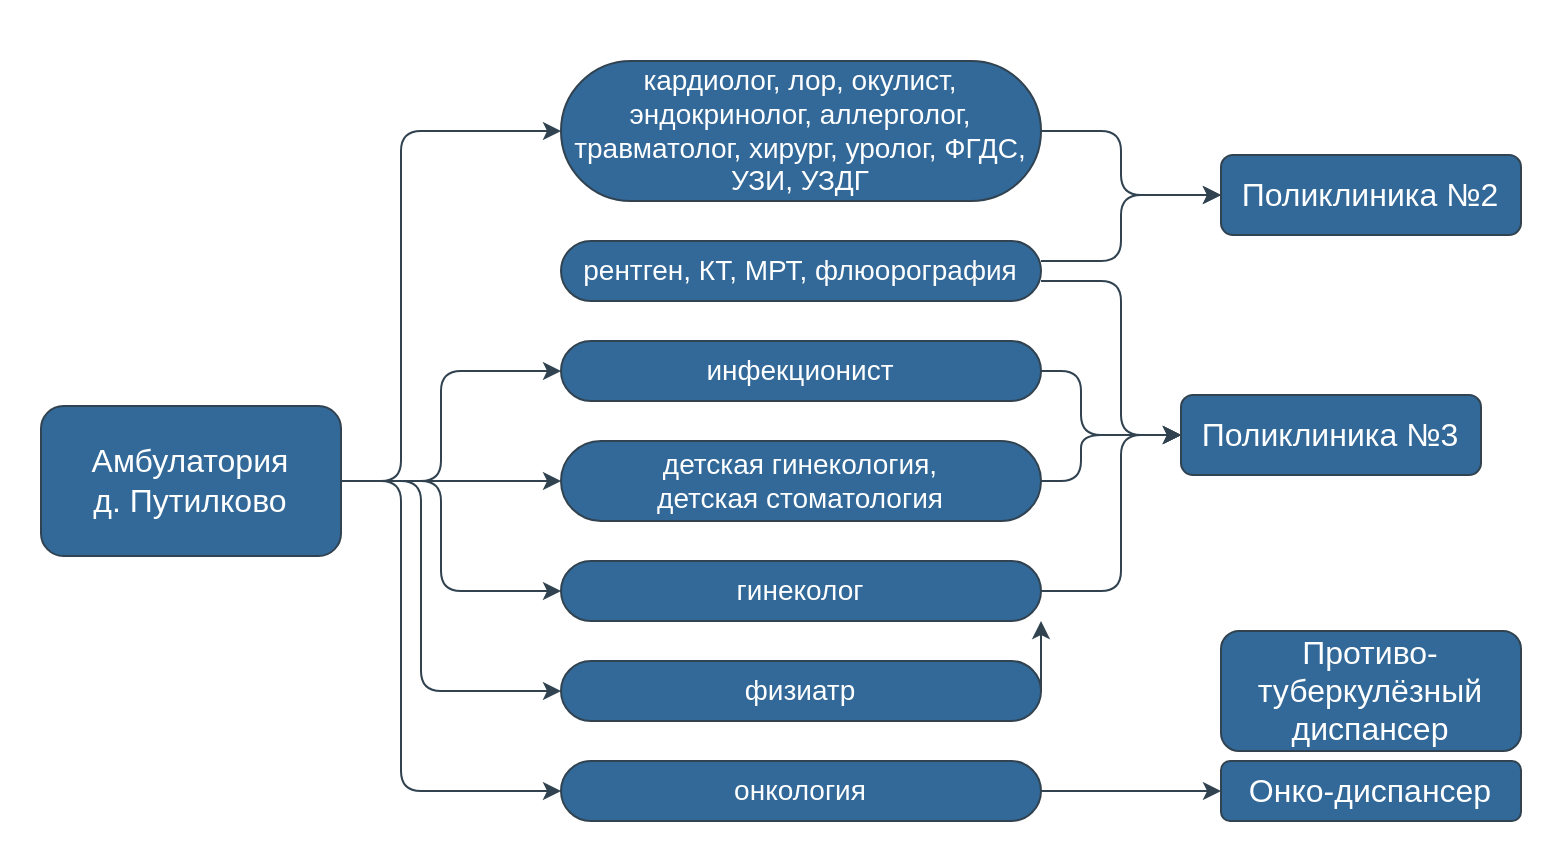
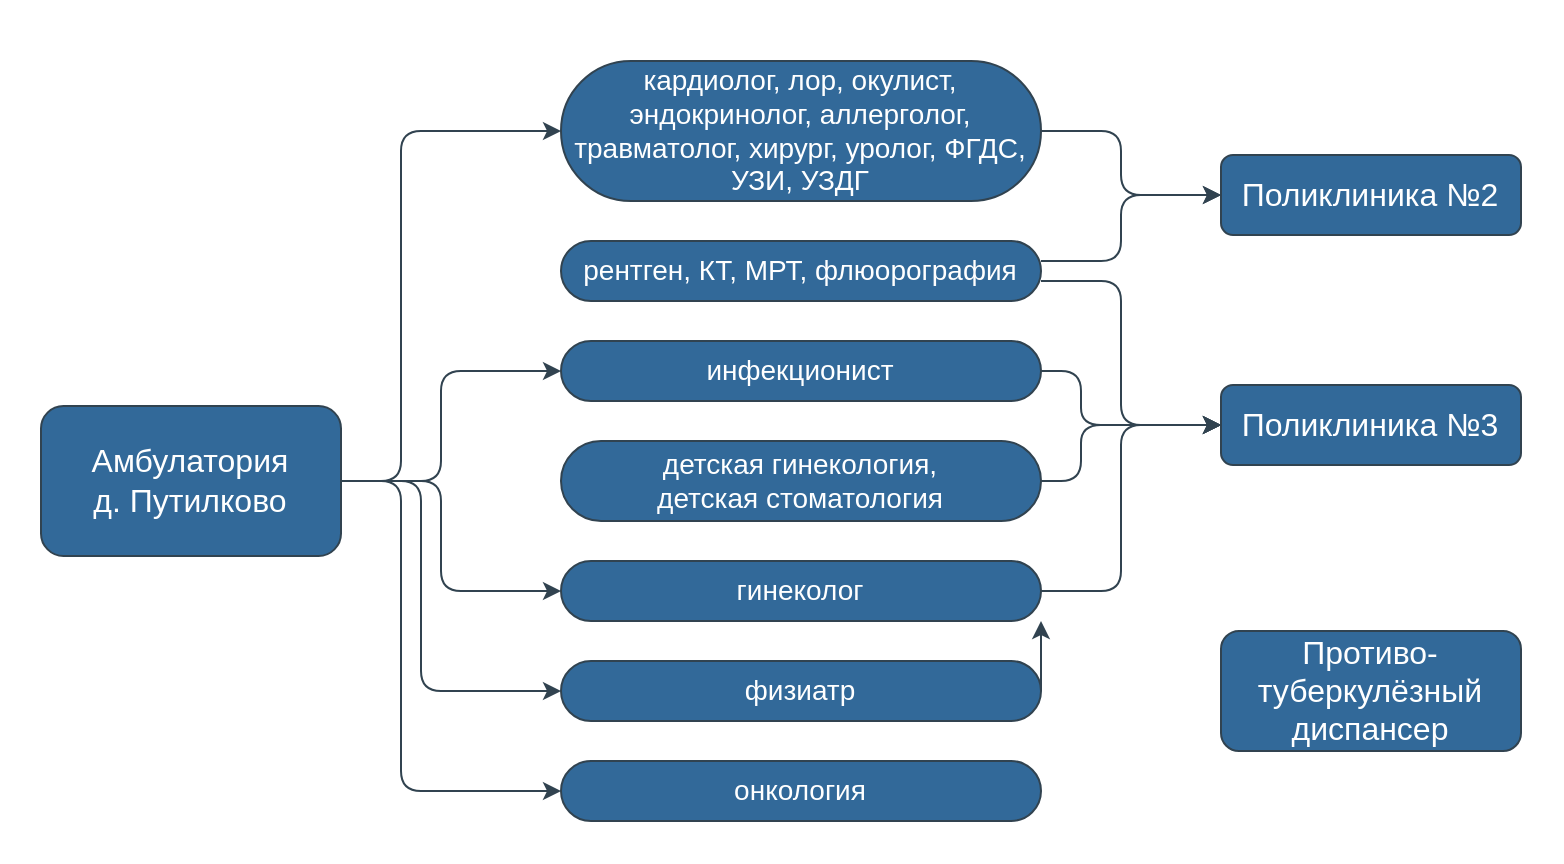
node "Поликлиника №3": moved (1331, 435) -> (1371, 425)
edge "Амбулатория д. Путилково" -> "детская гинекология, детская стоматология": removed
edge "онкология" -> "Онко-диспансер": removed
node "Онко-диспансер": removed
